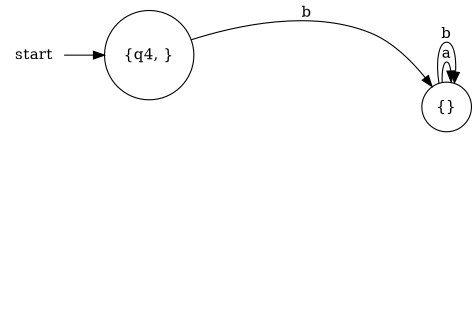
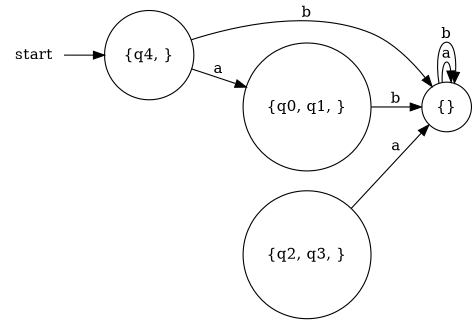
node "{q0, q1, }": added
node "{q2, q3, }": added
